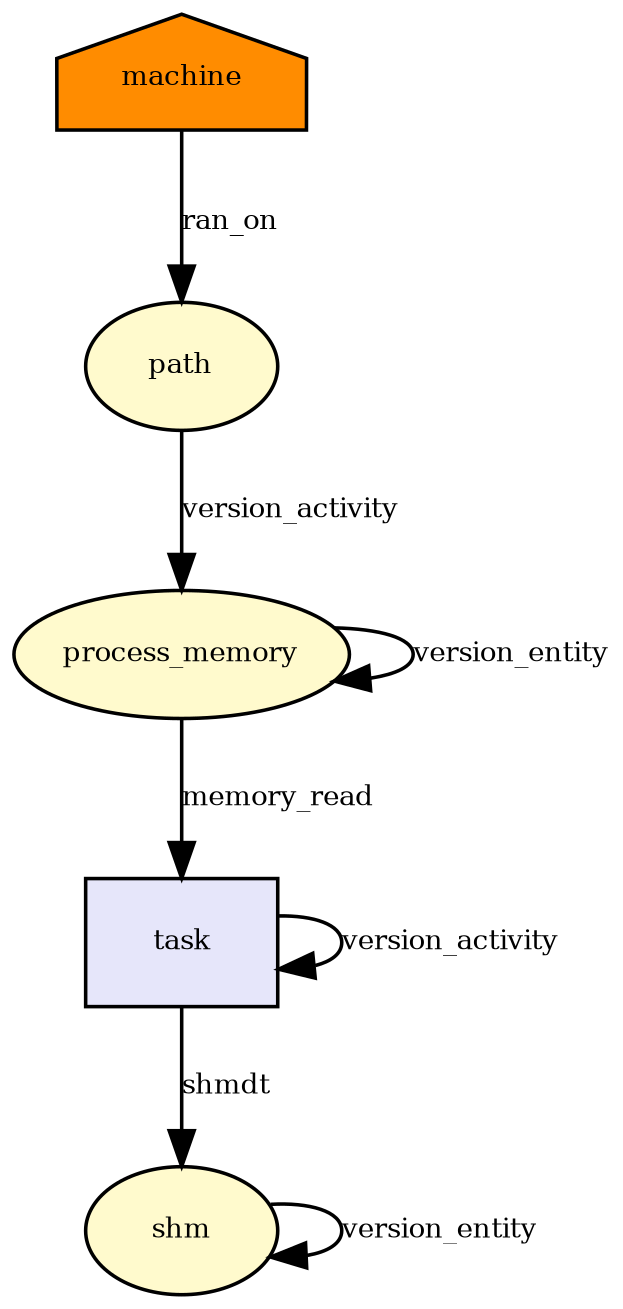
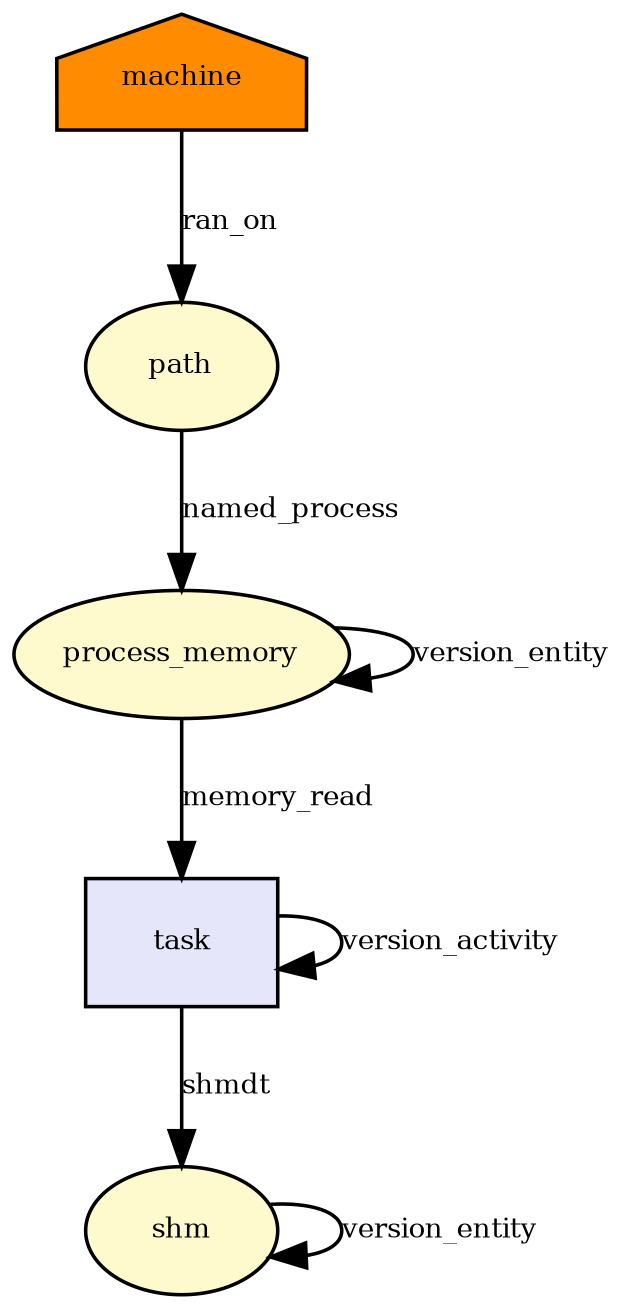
edge "path" -> "process_memory": label "version_activity" -> "named_process"
